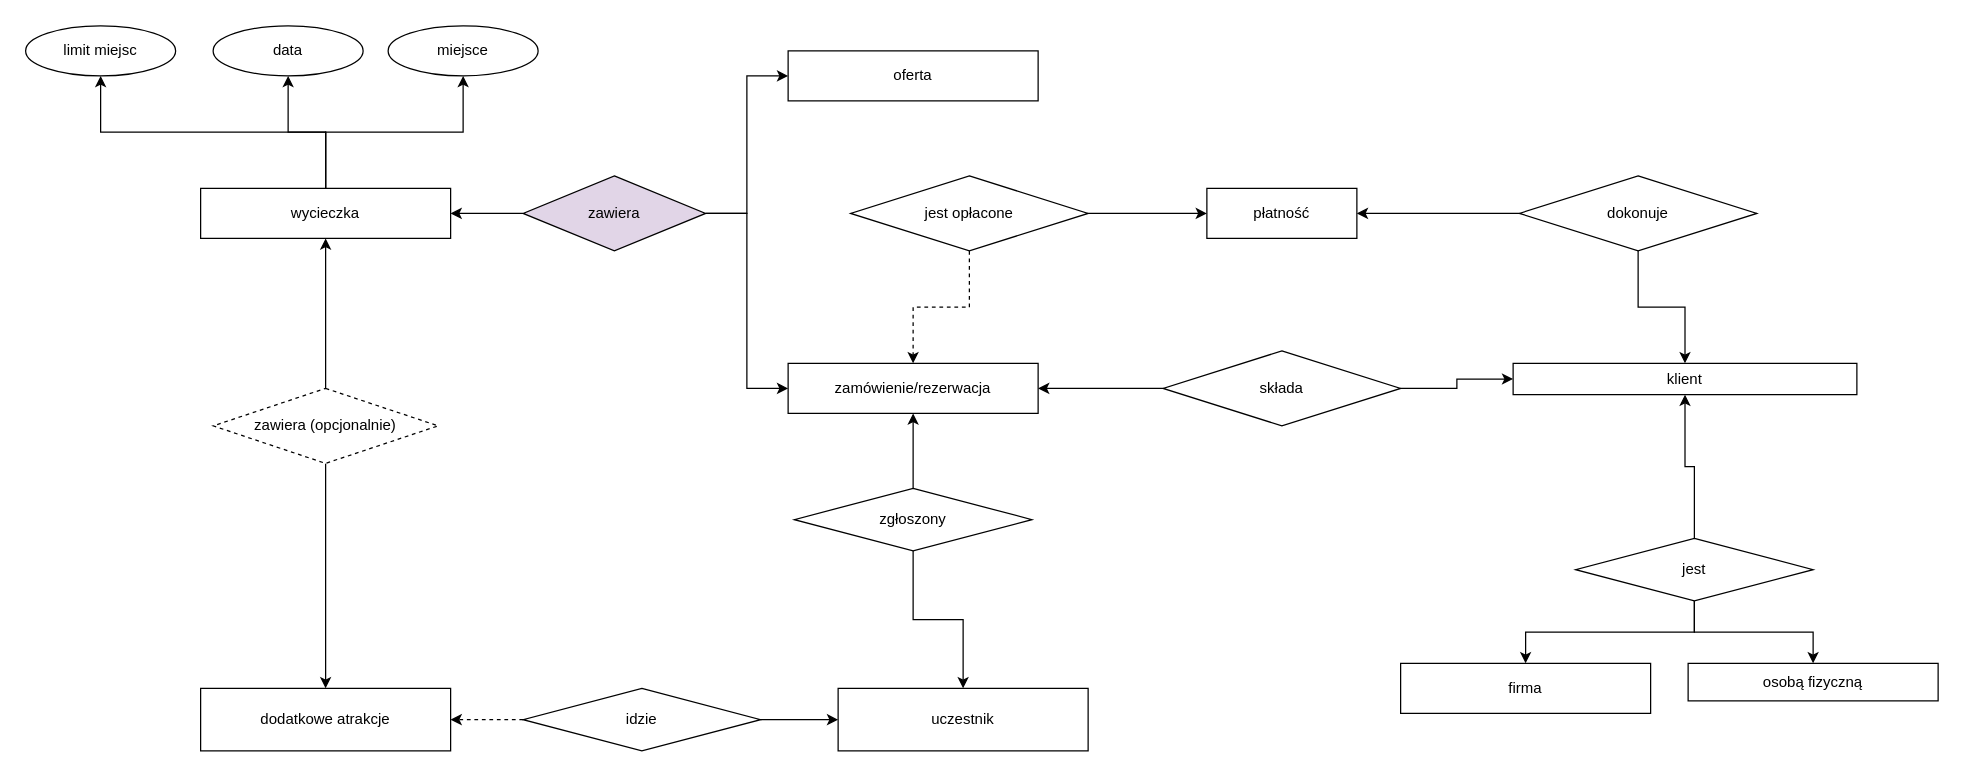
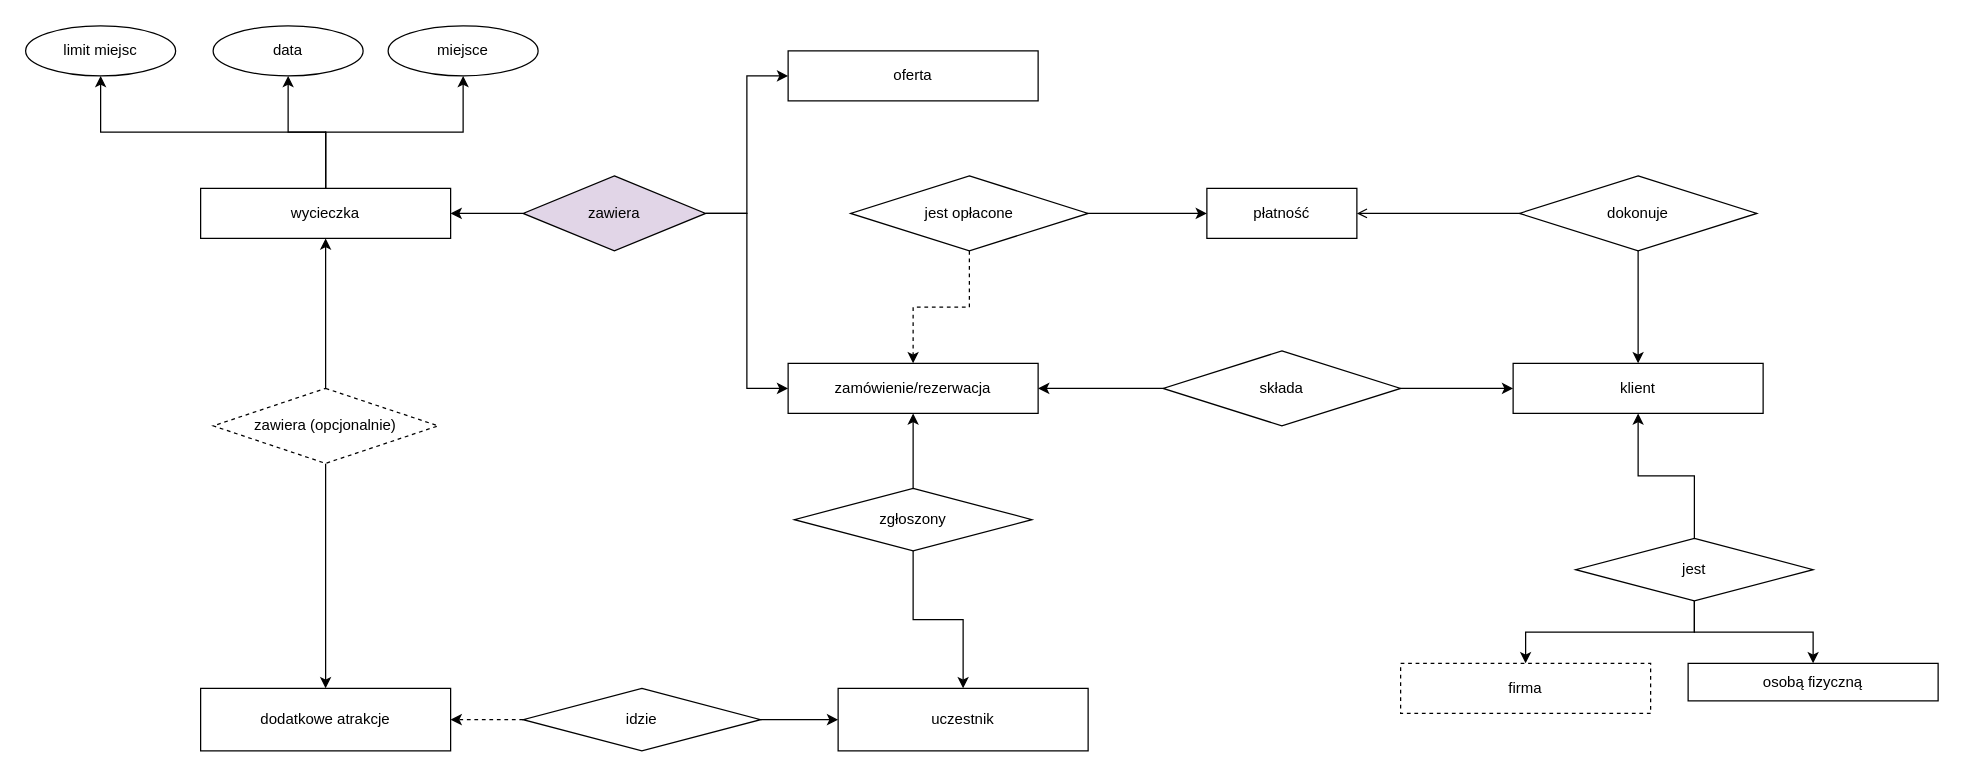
edge "dokonuje" -> "płatność": arrowhead classic -> open
node "klient": size 344x31 -> 250x50
node "firma": style solid -> dashed
